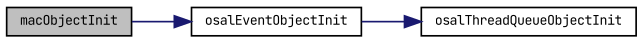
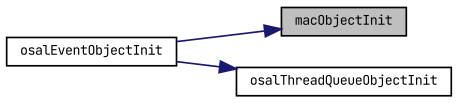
edge "macObjectInit" -> "osalEventObjectInit": reversed
